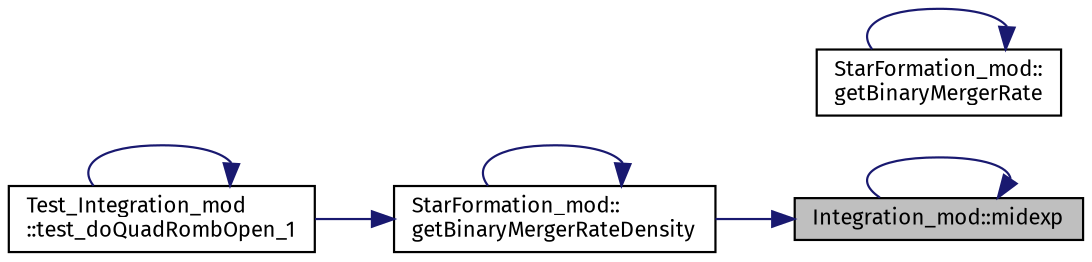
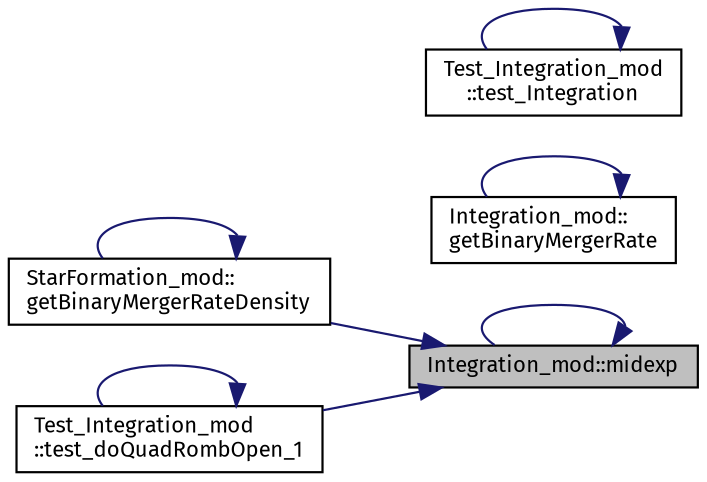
node "Test_Integration_mod ::test_Integration": added
node "StarFormation_mod:: getBinaryMergerRate": label "StarFormation_mod:: getBinaryMergerRate" -> "Integration_mod:: getBinaryMergerRate"
edge "Test_Integration_mod ::test_doQuadRombOpen_1" -> "StarFormation_mod:: getBinaryMergerRateDensity": now "Test_Integration_mod ::test_doQuadRombOpen_1" -> "Integration_mod::midexp"
